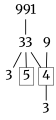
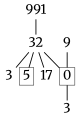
node "33": label "33" -> "32"
node "4": label "4" -> "0"
node "17": added
